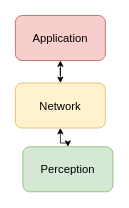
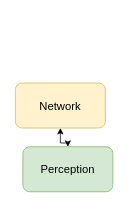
node "Application": removed
edge "Application" -- "Network": removed
